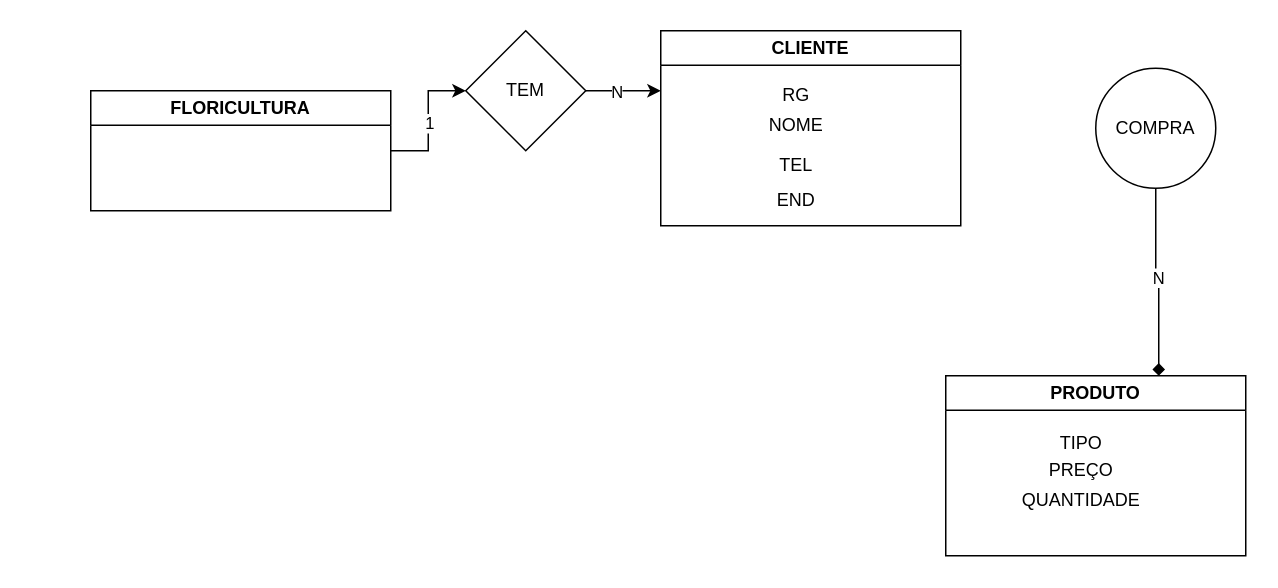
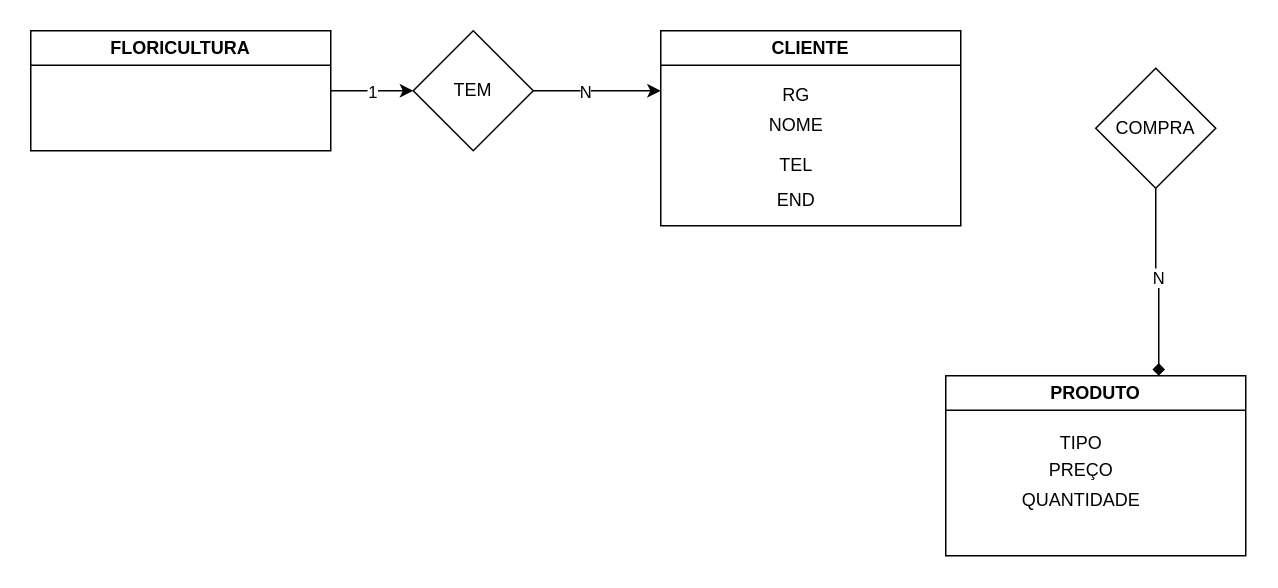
node "TEM": moved (526, 91) -> (473, 91)
node "COMPRA": shape ellipse -> diamond
node "FLORICULTURA": moved (241, 151) -> (181, 91)
